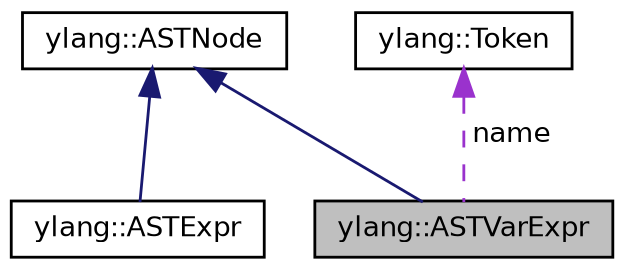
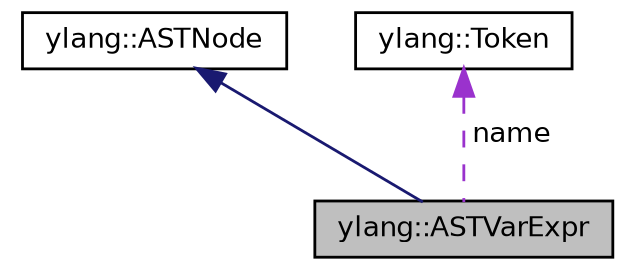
node "ylang::ASTExpr": removed
